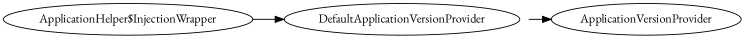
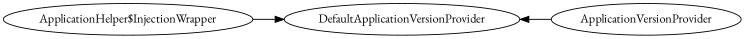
edge "DefaultApplicationVersionProvider" -> "ApplicationVersionProvider": reversed
